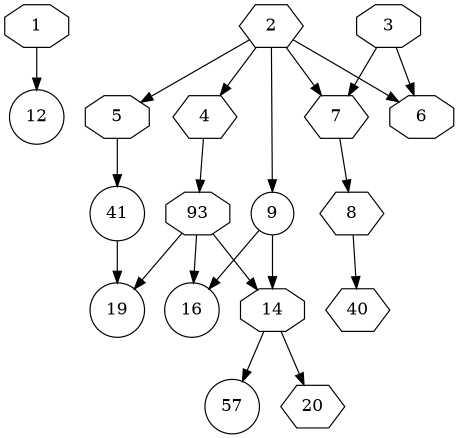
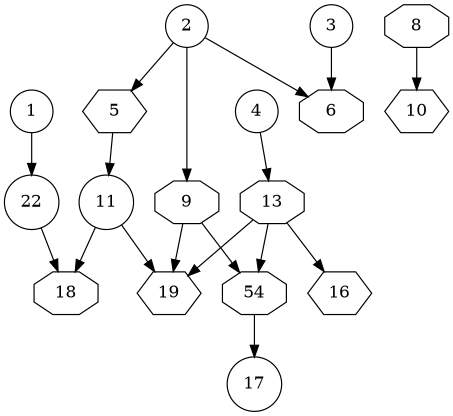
node "1": shape octagon -> circle
node "2": shape hexagon -> circle
node "3": shape octagon -> circle
edge "2" -> "4": removed
node "12": label "12" -> "22"
node "5": shape octagon -> hexagon
node "4": shape hexagon -> circle
node "7": removed
node "41": label "41" -> "11"
node "93": label "93" -> "13"
node "9": shape circle -> octagon
node "8": shape hexagon -> octagon
edge "9" -> "16": now "9" -> "19"
node "18": added
node "19": shape circle -> hexagon
node "16": shape circle -> hexagon
node "14": label "14" -> "54"
node "40": label "40" -> "10"
node "57": label "57" -> "17"
node "20": removed
